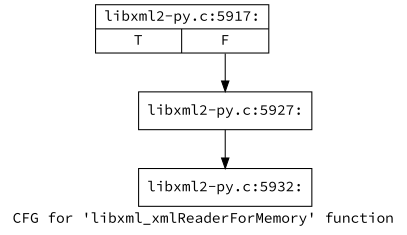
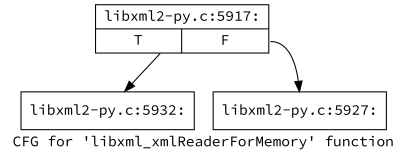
edge "libxml2-py.c:5927:" -> "libxml2-py.c:5932:": now "libxml2-py.c:5917:" -> "libxml2-py.c:5932:"
